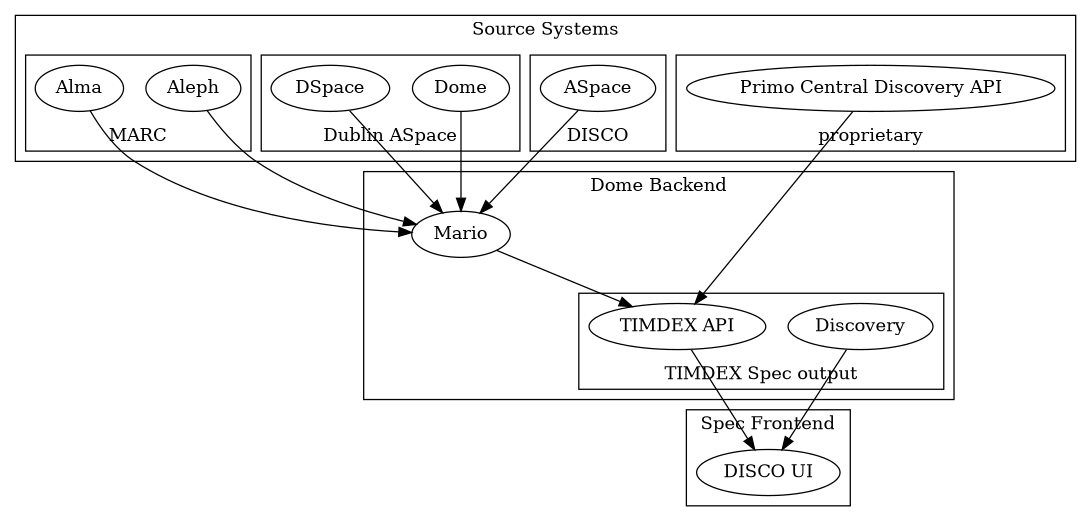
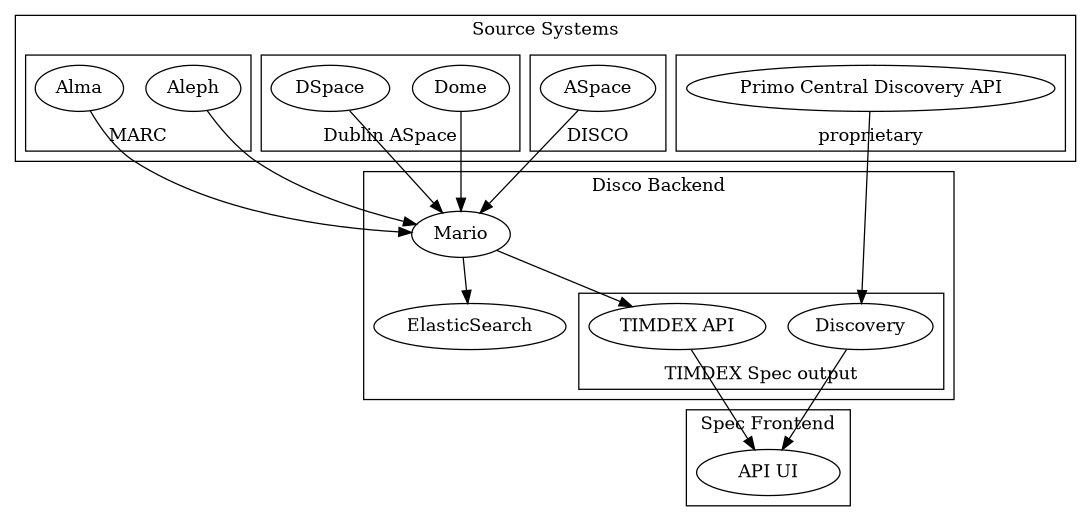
cluster "Dome Backend": label "Dome Backend" -> "Disco Backend"
edge "Primo Central Discovery API" -> "TIMDEX API": now "Primo Central Discovery API" -> "Discovery"
node "ElasticSearch": added
node "DISCO UI": label "DISCO UI" -> "API UI"
